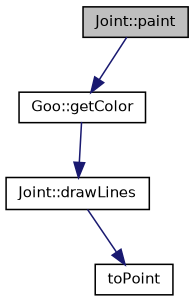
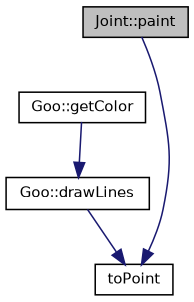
edge "Joint::paint" -> "Goo::getColor": now "Joint::paint" -> "toPoint"
node "Joint::drawLines": label "Joint::drawLines" -> "Goo::drawLines"
